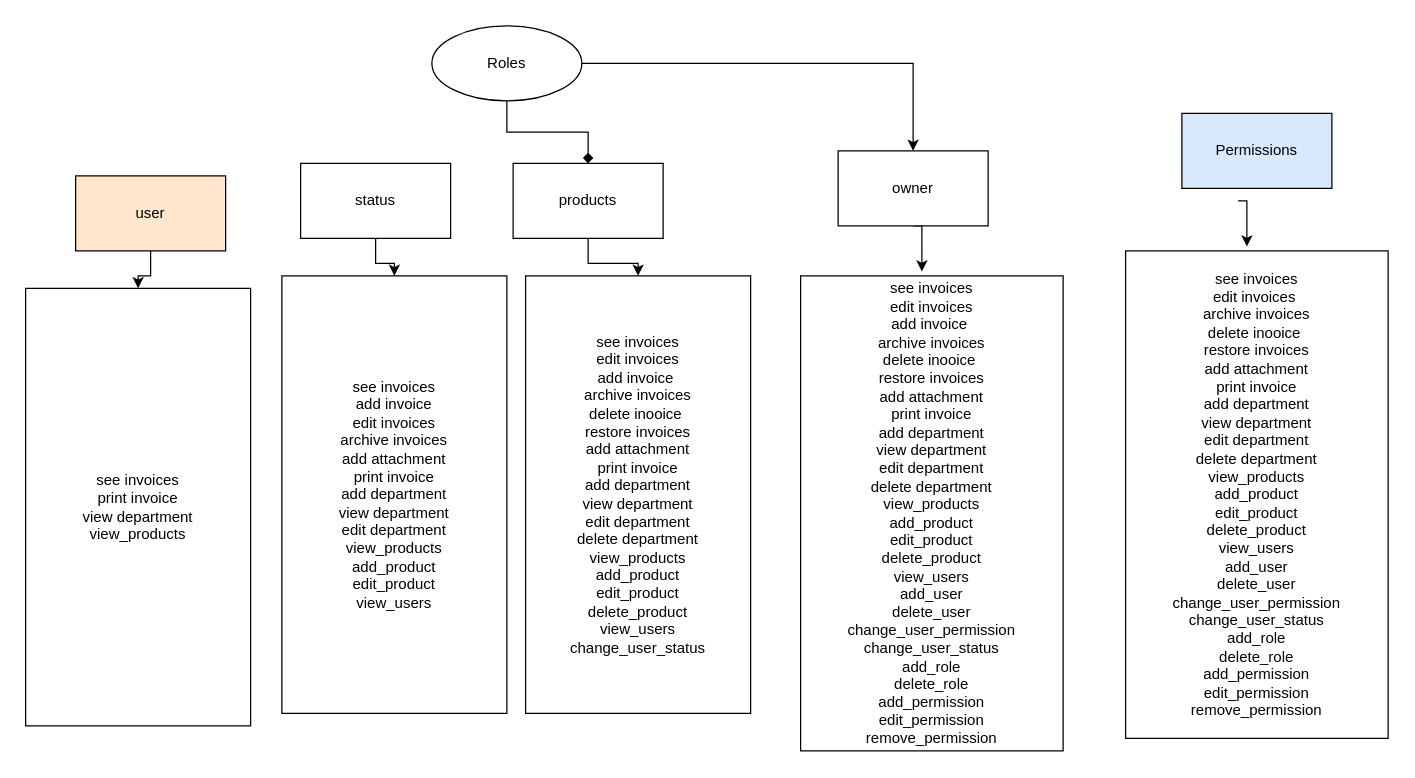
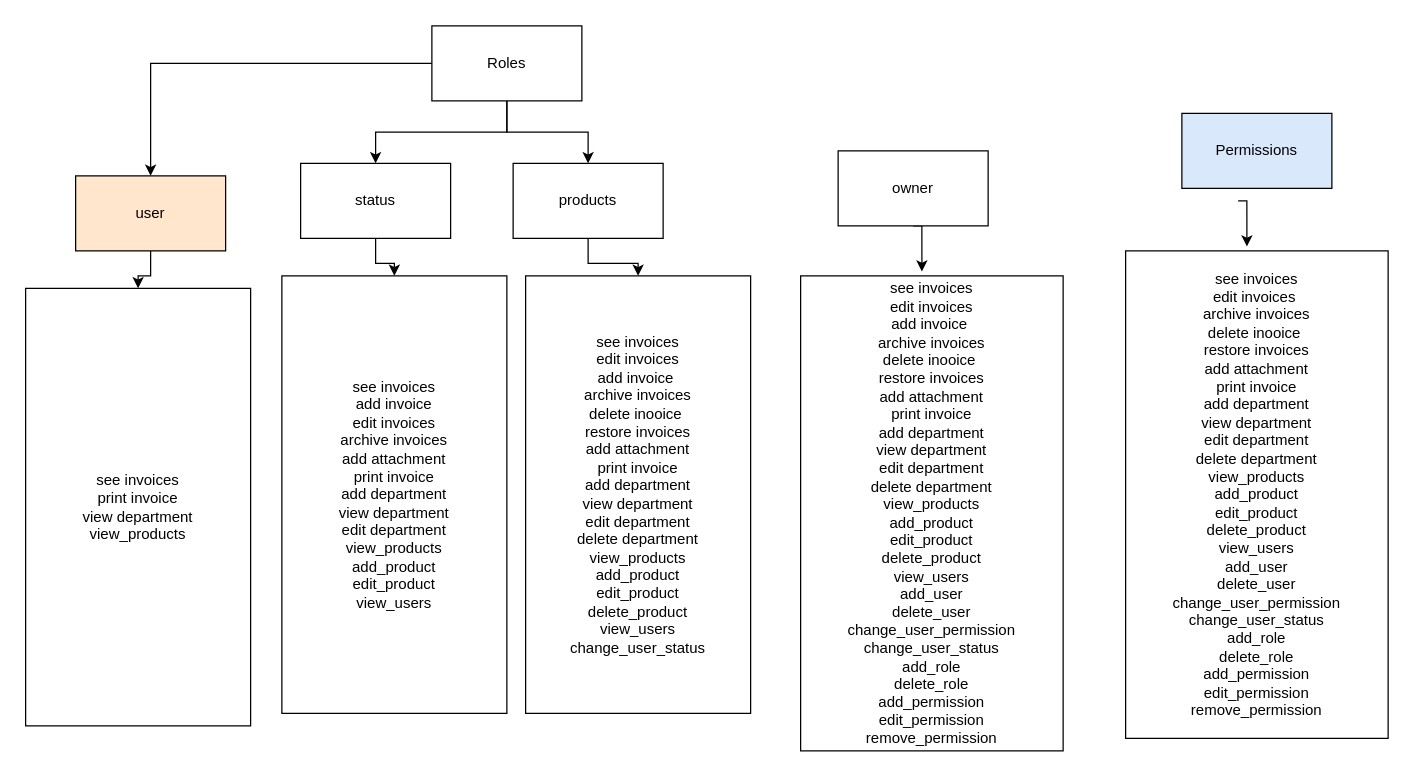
node "Roles": shape ellipse -> rectangle
edge "Roles" -> "owner": now "Roles" -> "user"
edge "Roles" -> "status": added
edge "Roles" -> "products": arrowhead diamond -> classic
